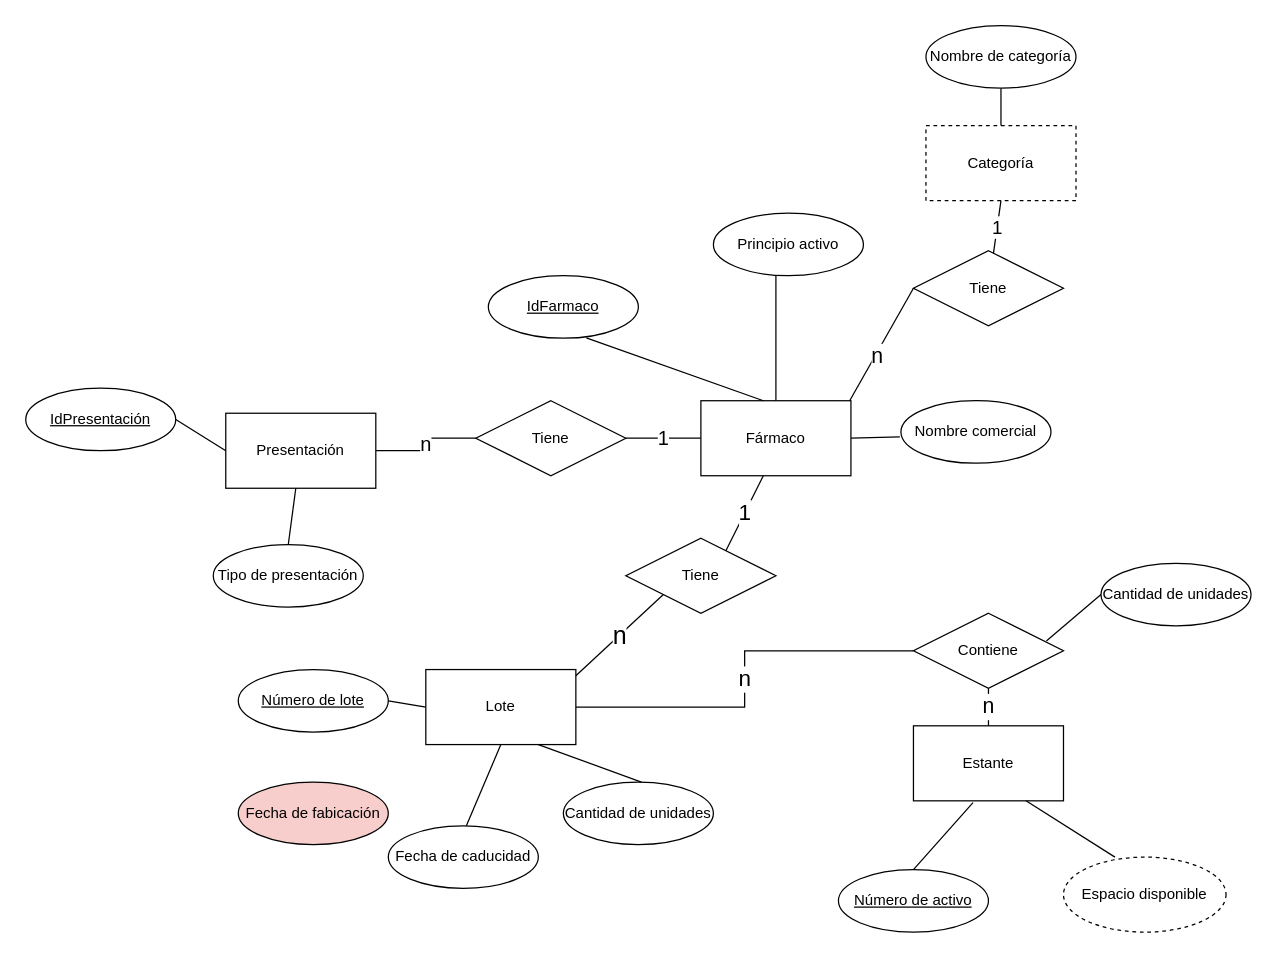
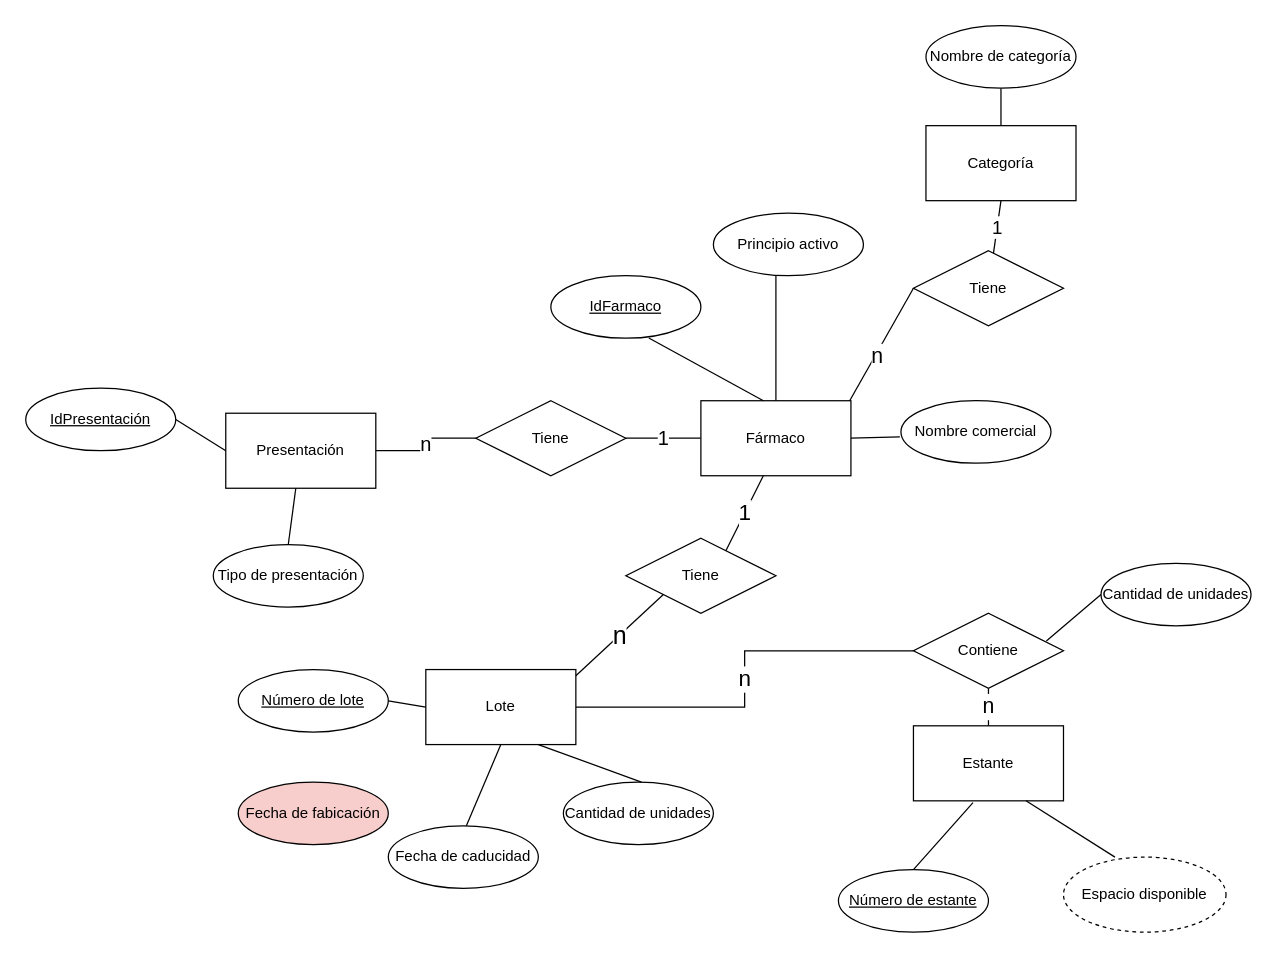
node "Categoría": style dashed -> solid
node "IdFarmaco": moved (563, 307) -> (626, 307)
node "Número de activo": label "Número de activo" -> "Número de estante"
